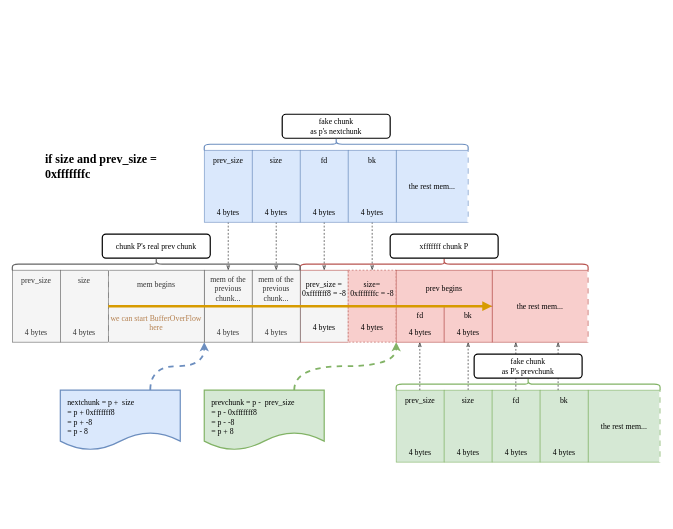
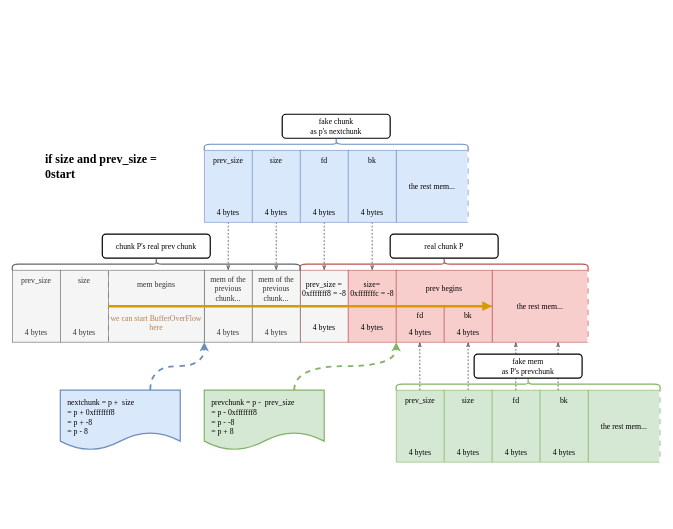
node "if size and prev_size = 0xfffffffc": label "if size and prev_size = 0xfffffffc" -> "if size and prev_size = 0start"
node "xfffffff chunk P": label "xfffffff chunk P" -> "real chunk P"
node "size= 0xfffffffc = -8 4 bytes": style dashed -> solid
node "fake chunkas P's prevchunk": label "fake chunkas P's prevchunk" -> "fake memas P's prevchunk"
